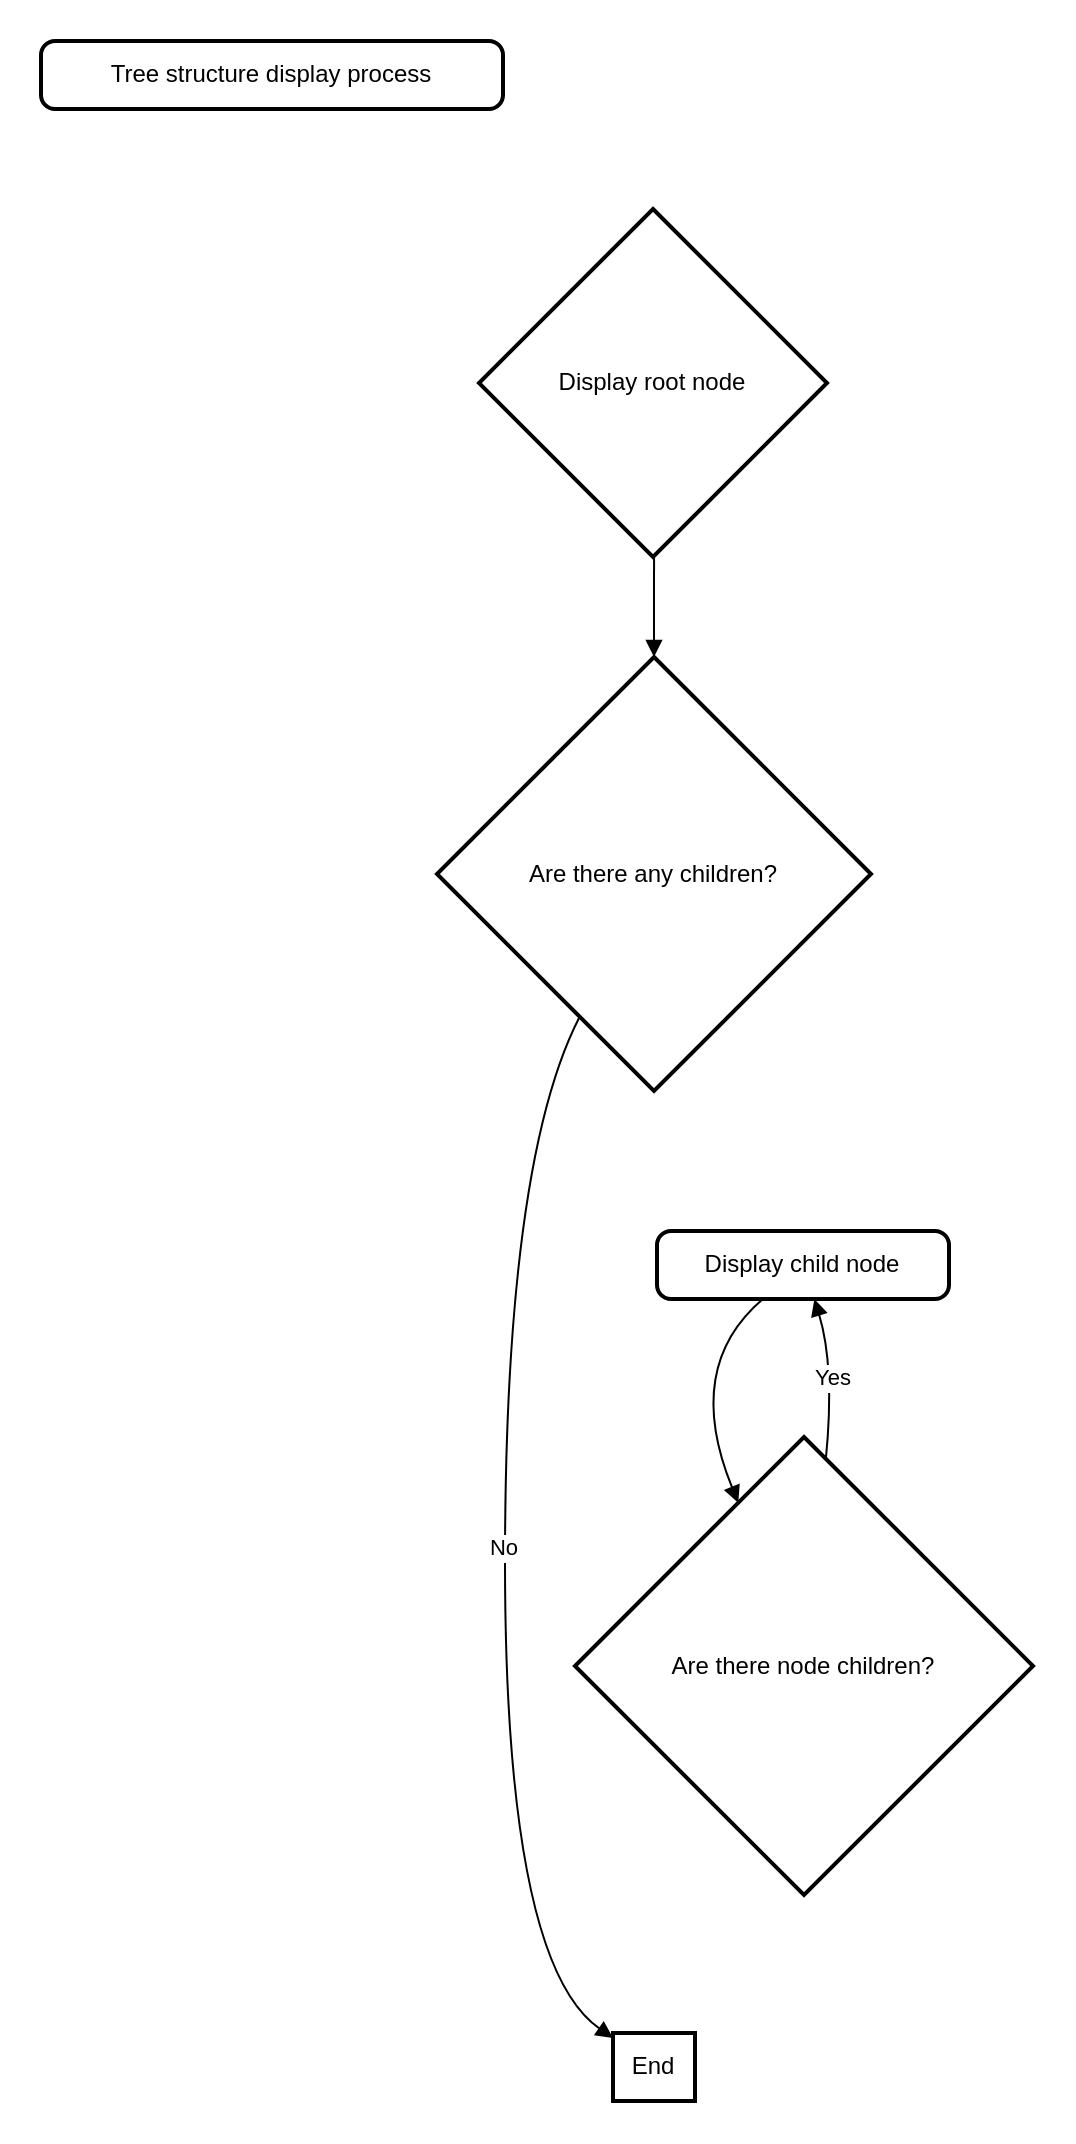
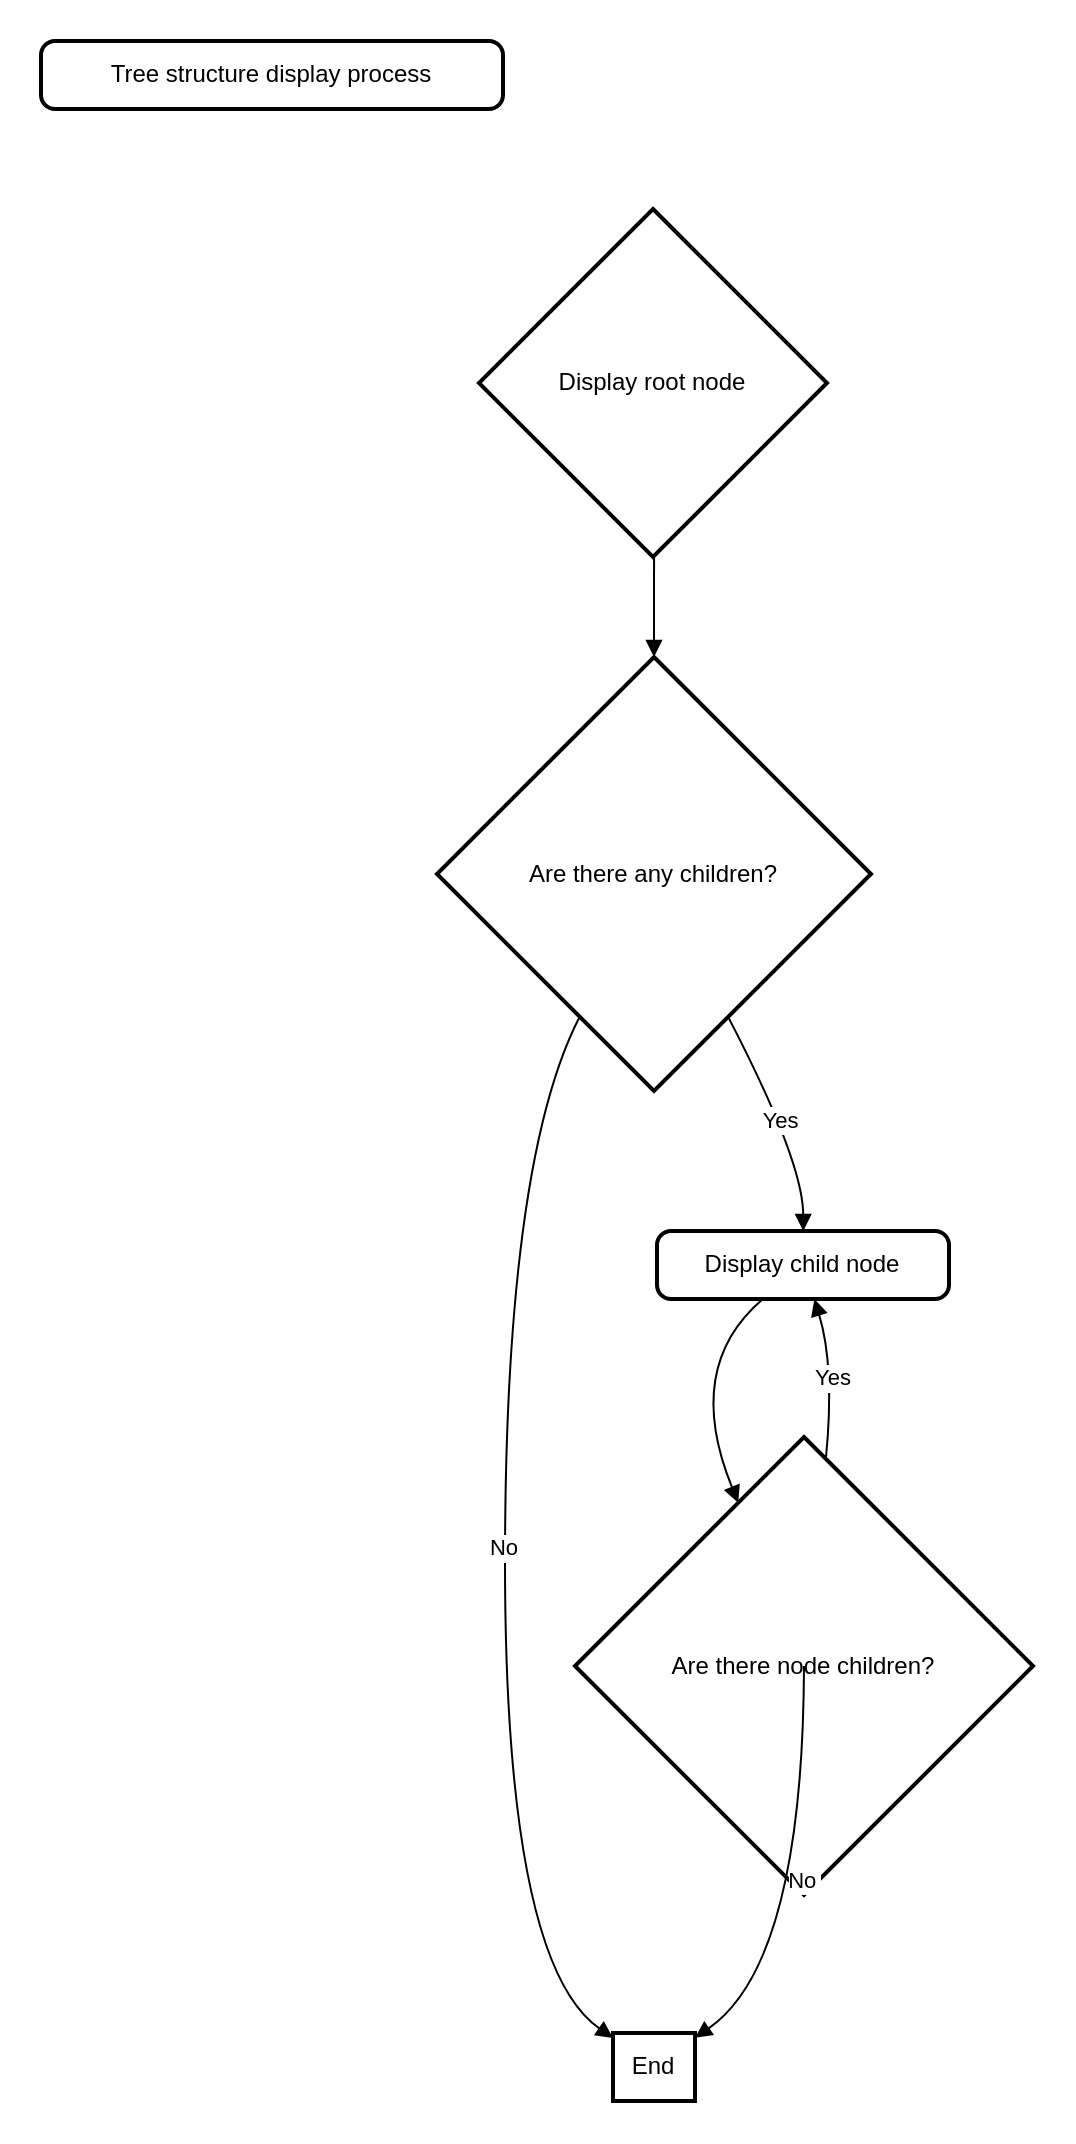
edge "Are there any children?" -> "Display child node": added, label "Yes"
edge "Are there node children?" -> "End": added, label "No"
